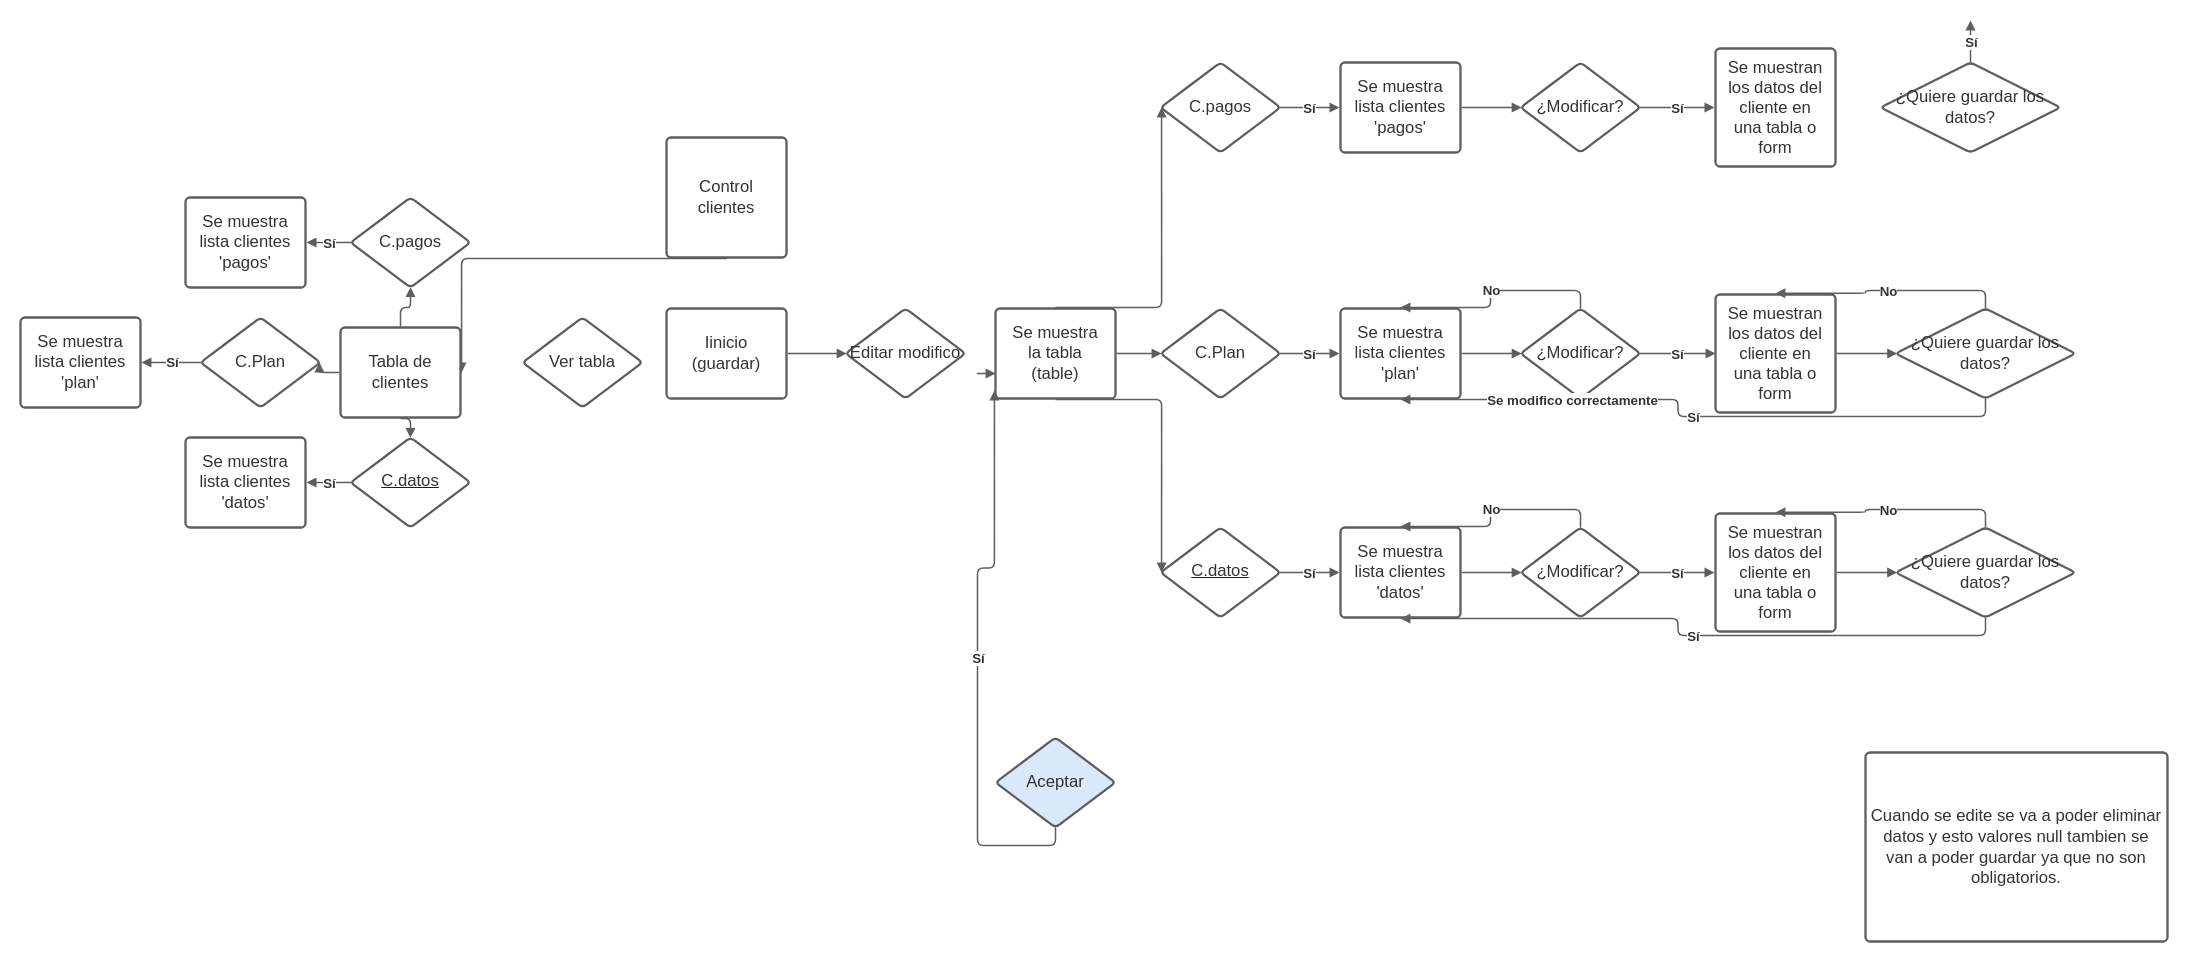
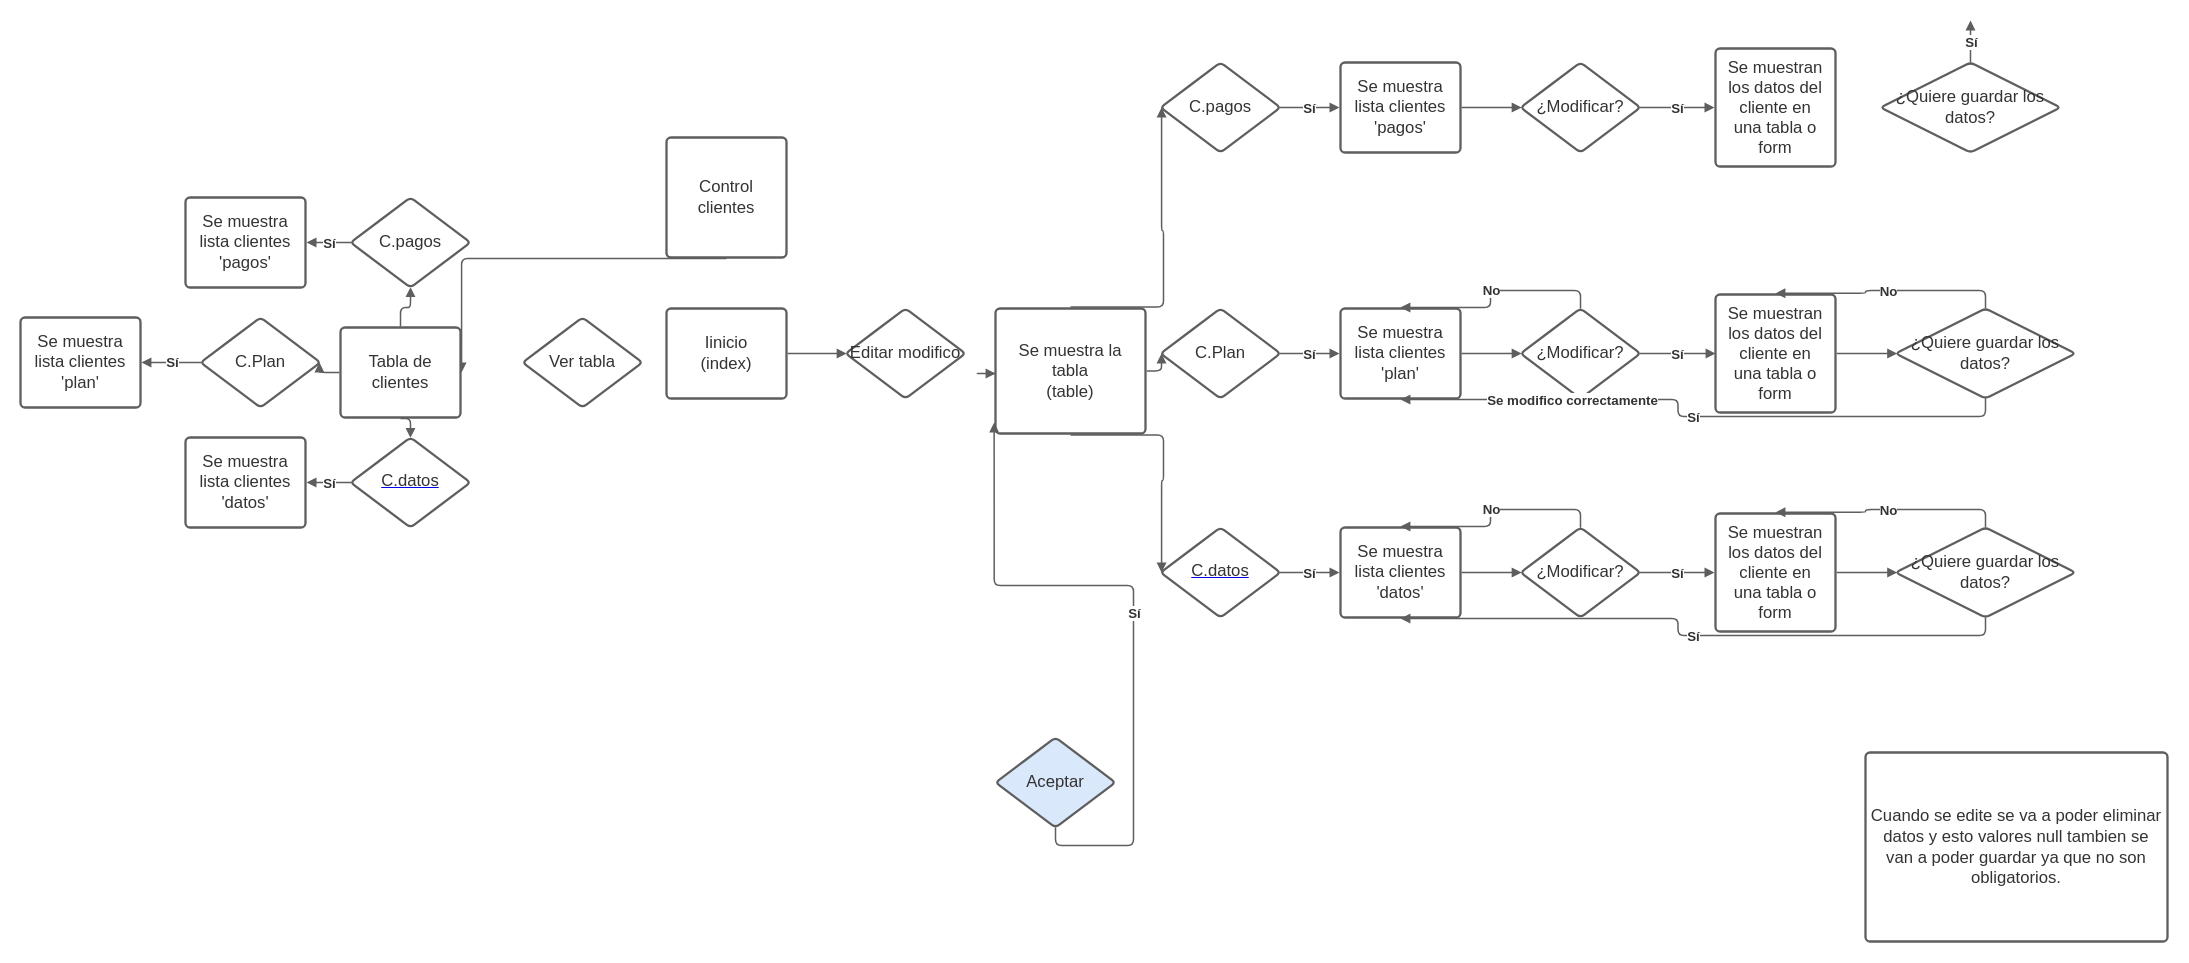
node "Iinicio (guardar)": label "Iinicio (guardar)" -> "Iinicio (index)"
node "Se muestra la tabla (table)": size 120x90 -> 150x125
